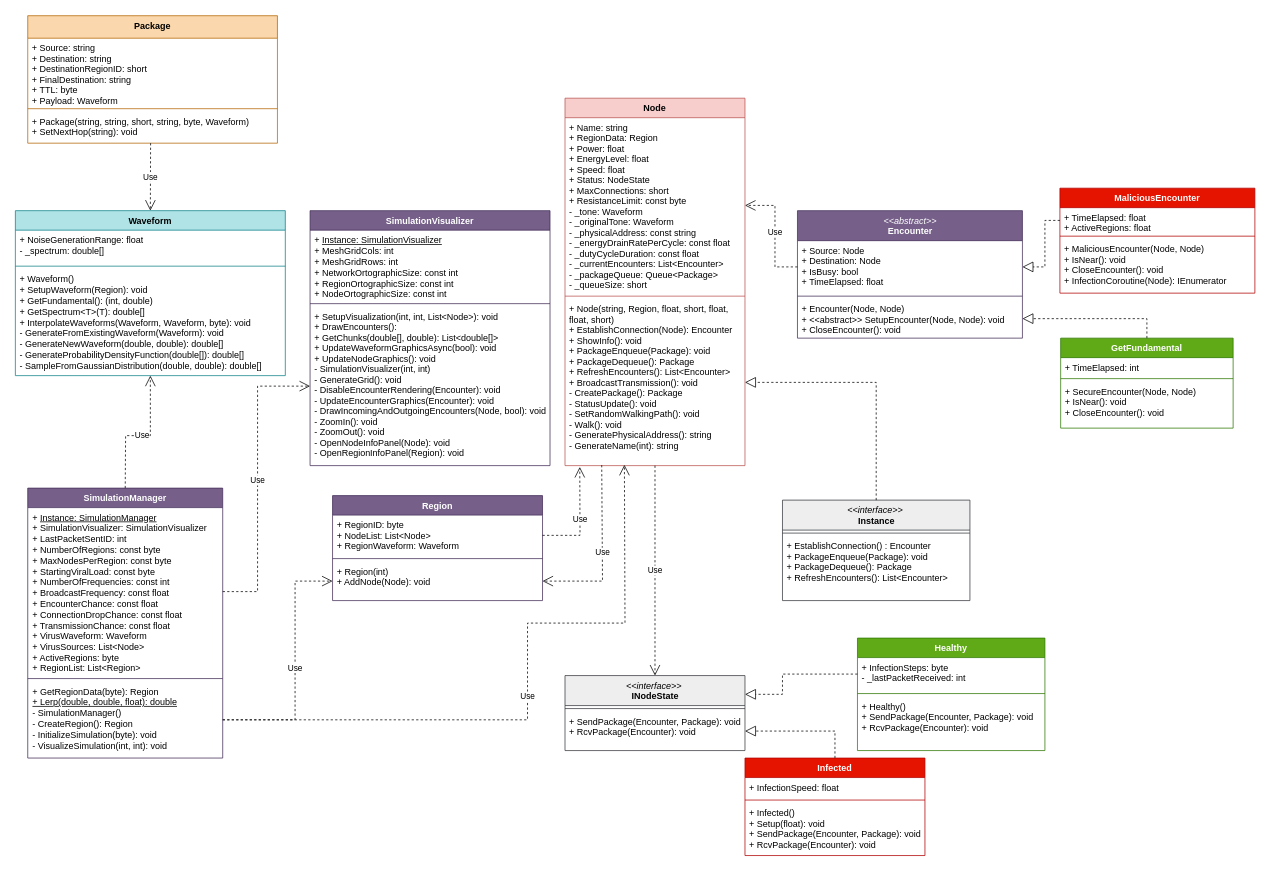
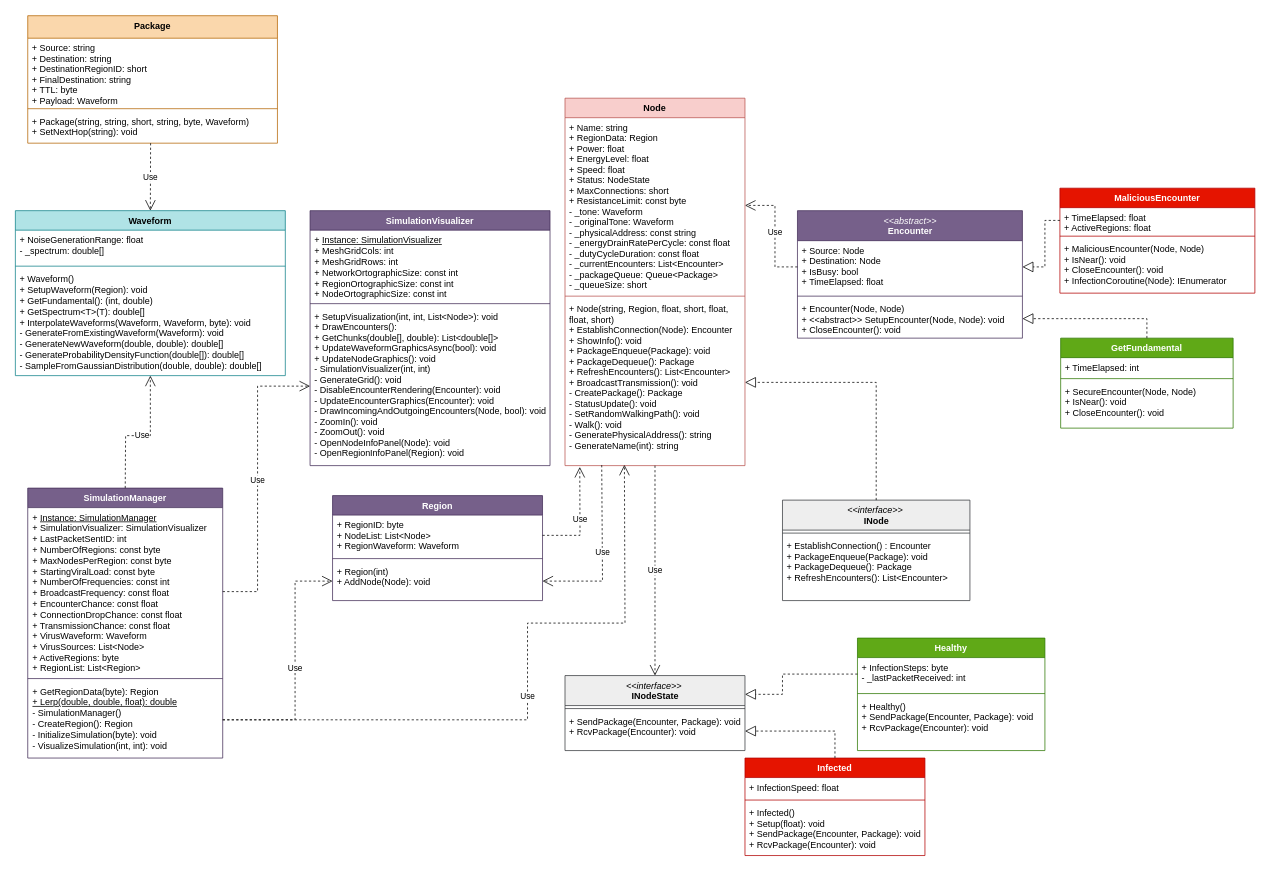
node "<<interface>> Instance": label "<<interface>> Instance" -> "<<interface>> INode"
